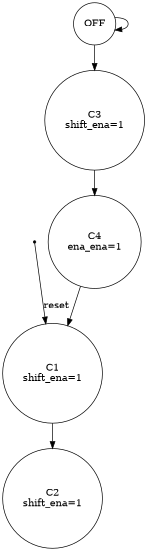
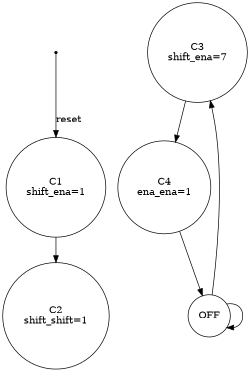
node "C3 shift_ena=1": label "C3 shift_ena=1" -> "C3 shift_ena=7"
edge "C4 ena_ena=1" -> "C1 shift_ena=1": now "C4 ena_ena=1" -> "OFF"
node "C2 shift_ena=1": label "C2 shift_ena=1" -> "C2 shift_shift=1"
